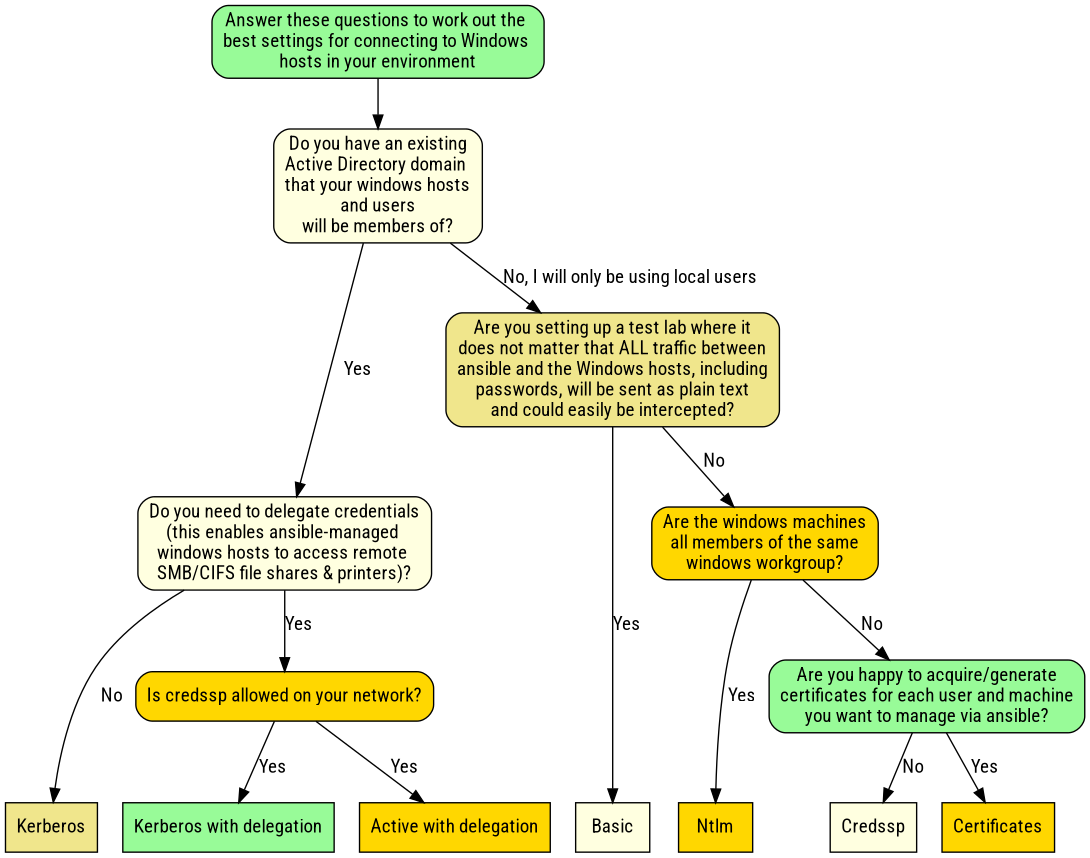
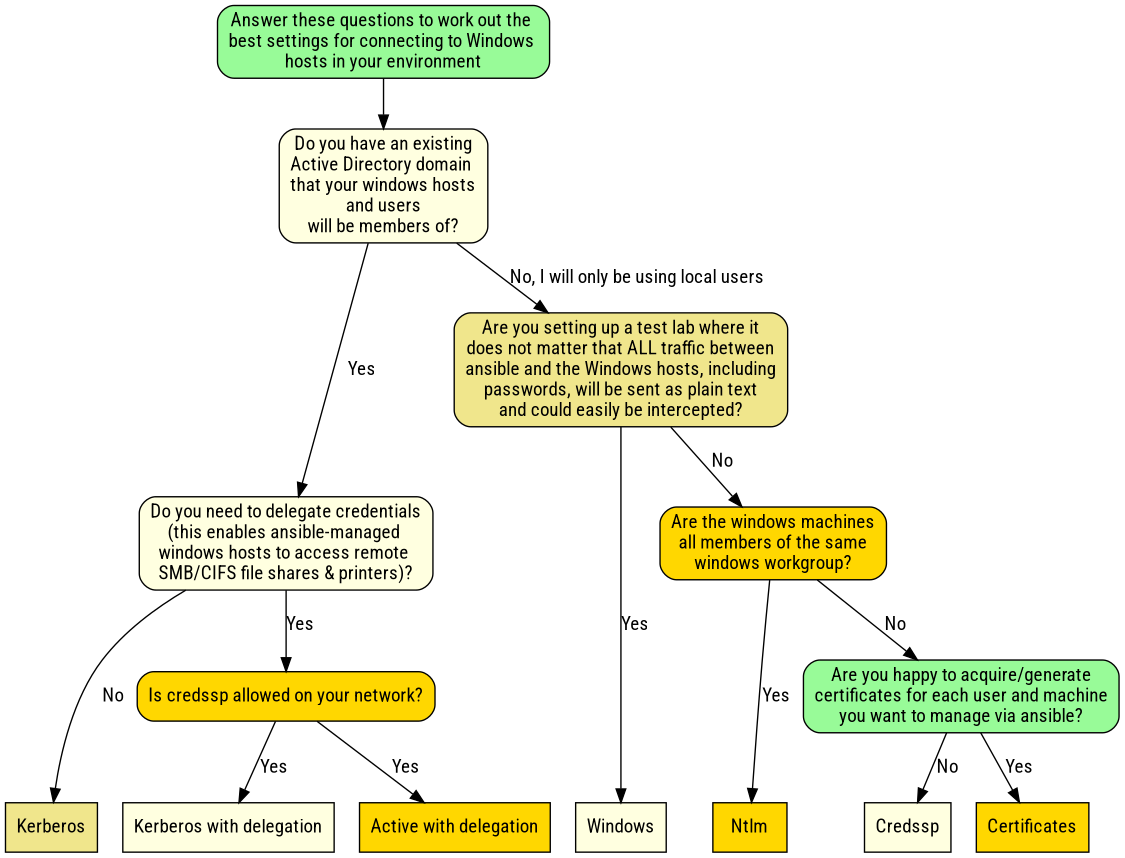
node "Kerberos with delegation": fillcolor palegreen -> lightyellow
node "Basic": label "Basic" -> "Windows"
